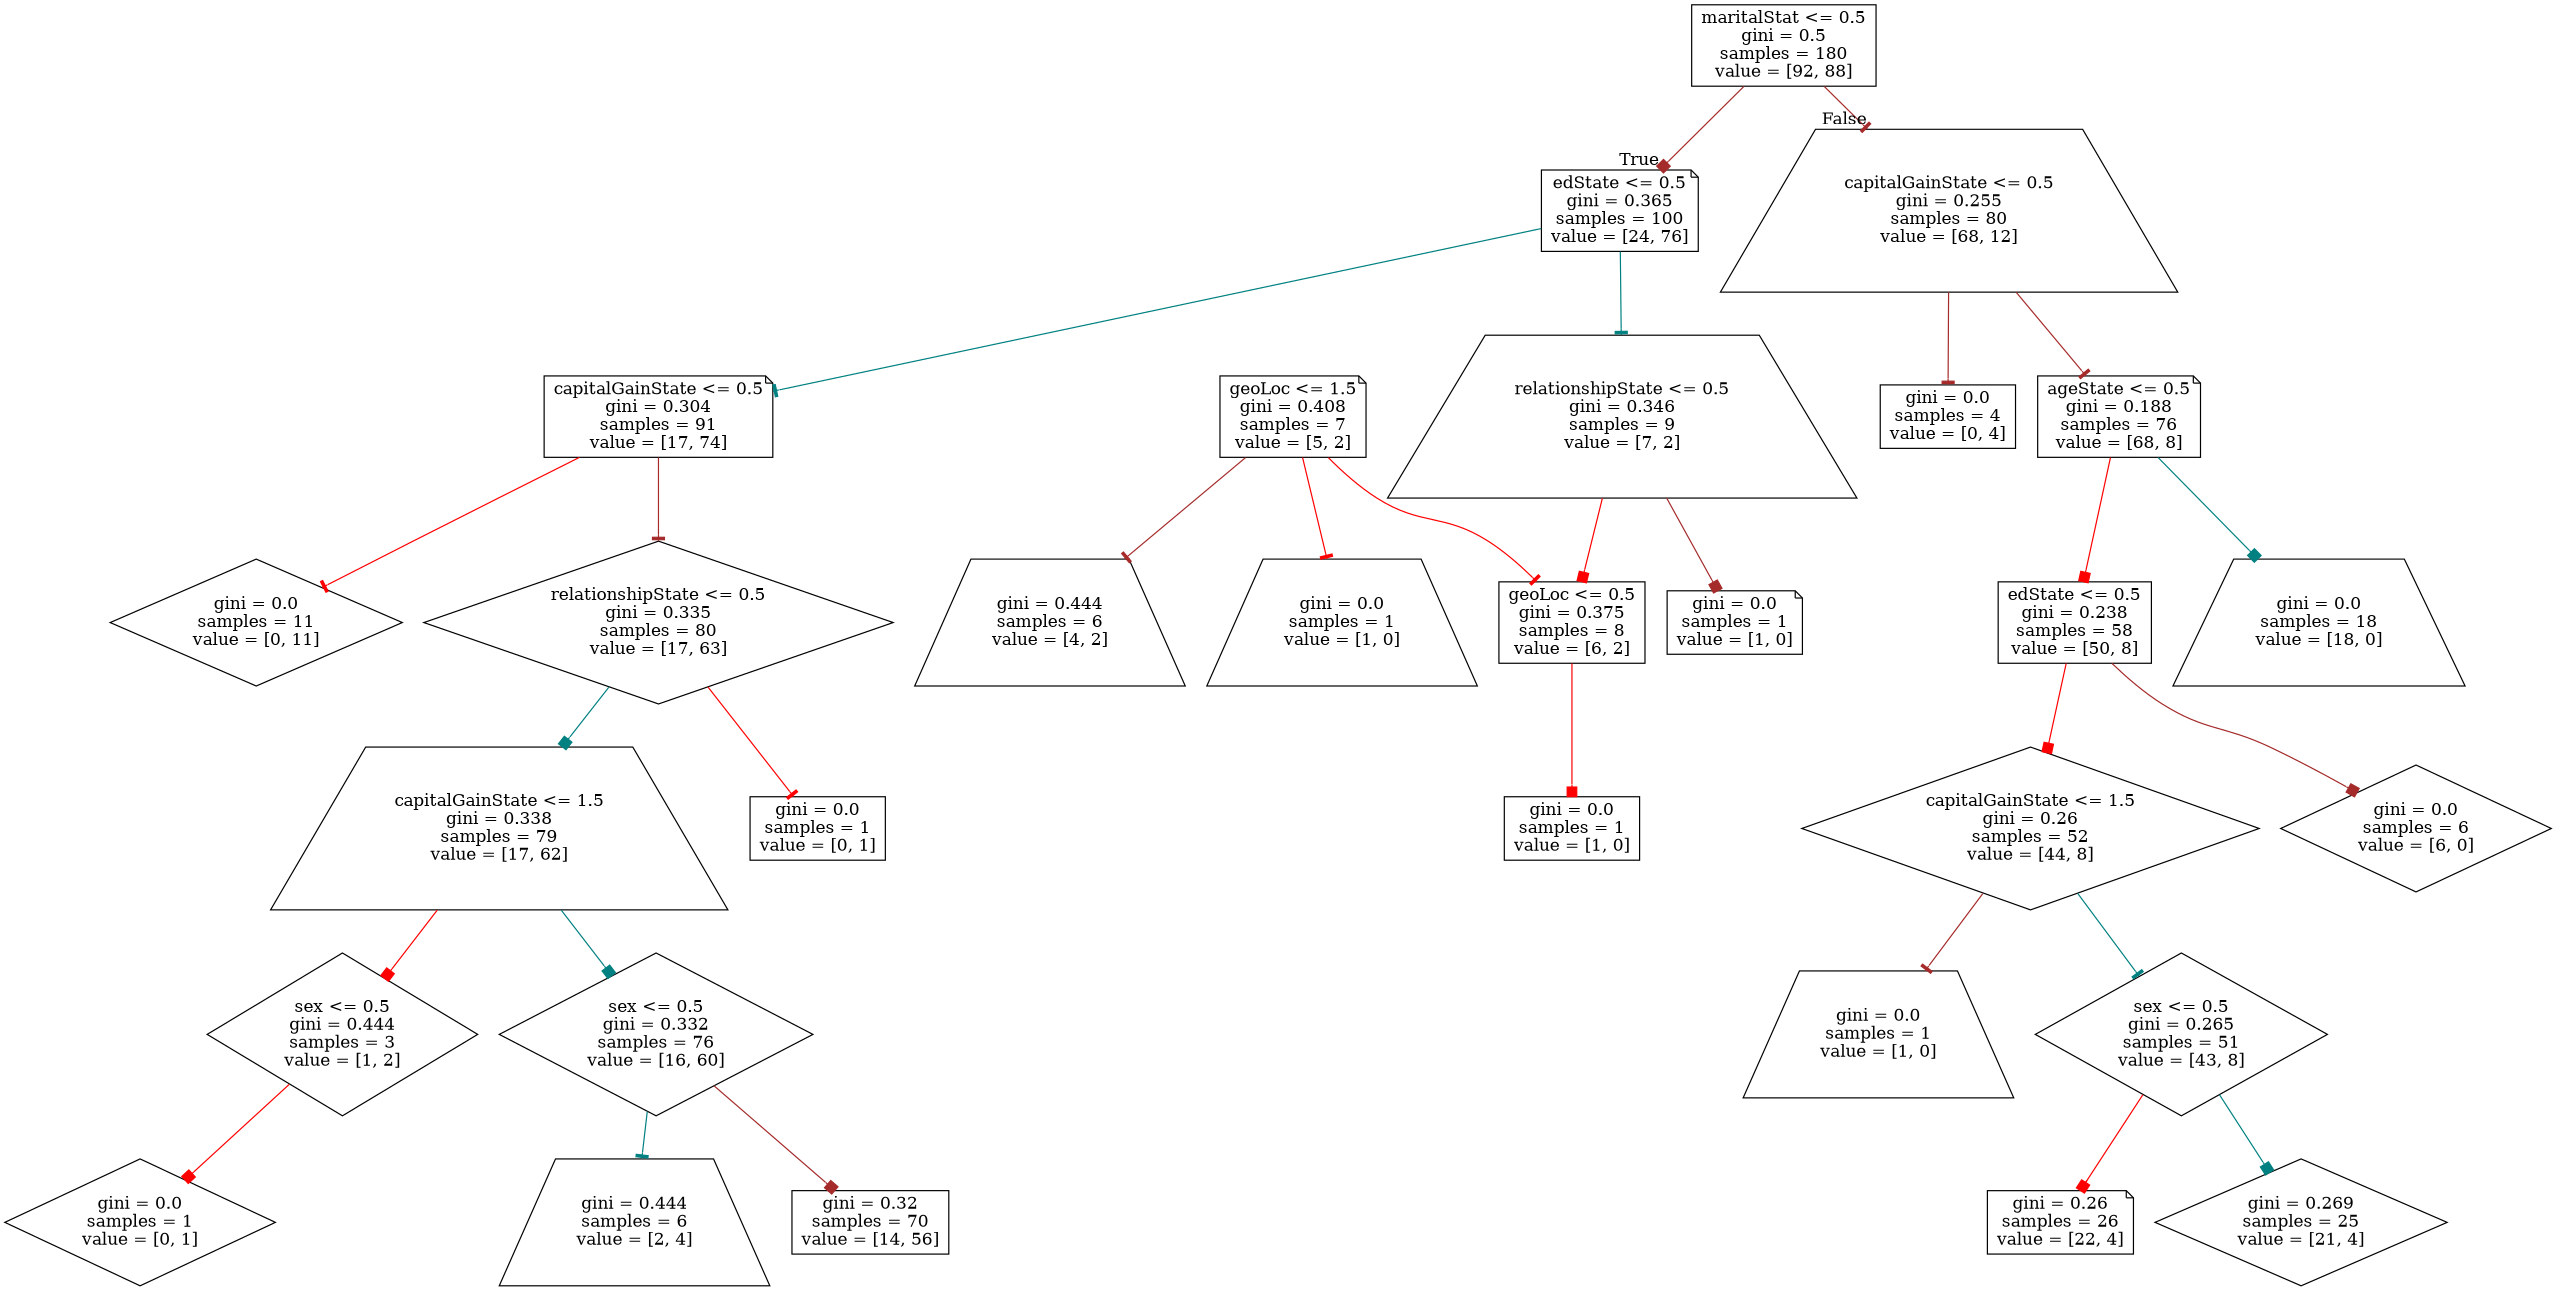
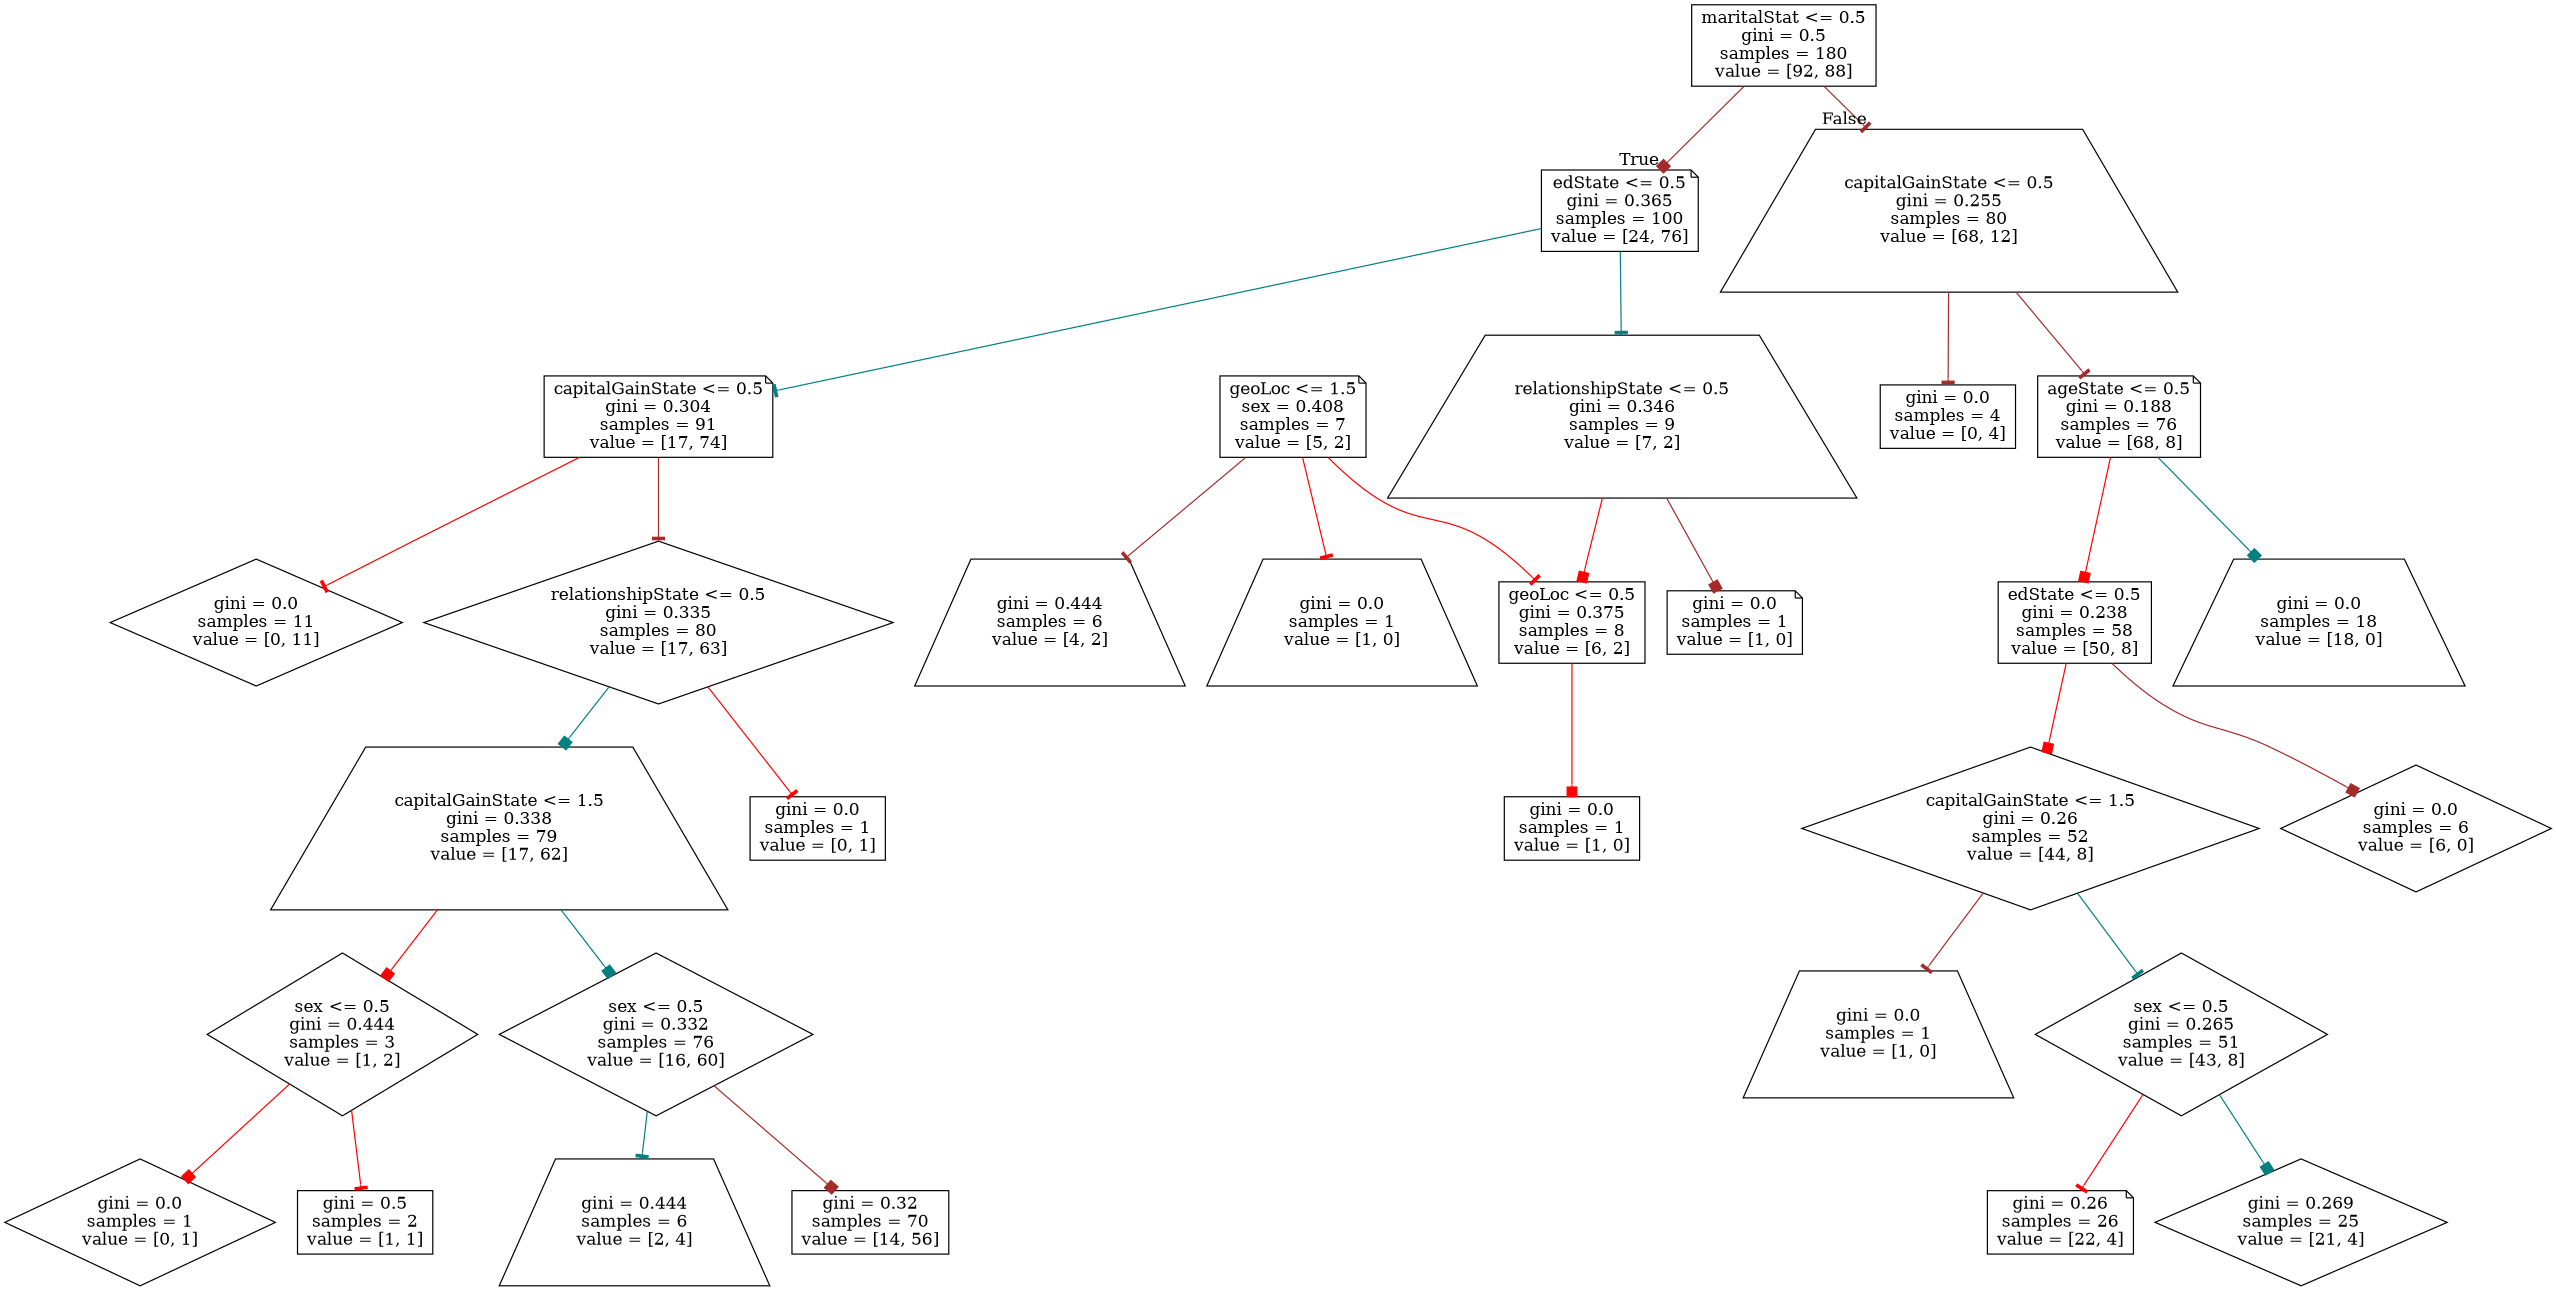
node "geoLoc <= 1.5 gini = 0.408 samples = 7 value = [5, 2]": label "geoLoc <= 1.5 gini = 0.408 samples = 7 value = [5, 2]" -> "geoLoc <= 1.5 sex = 0.408 samples = 7 value = [5, 2]"
edge "sex <= 0.5 gini = 0.265 samples = 51 value = [43, 8]" -> "gini = 0.26 samples = 26 value = [22, 4]": arrowhead box -> tee
node "gini = 0.5 samples = 2 value = [1, 1]": added
